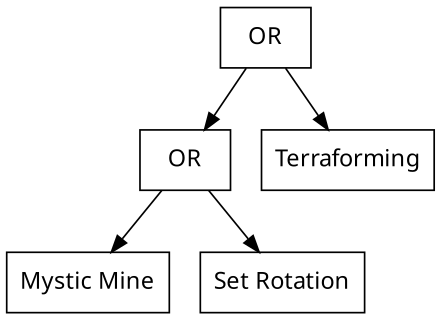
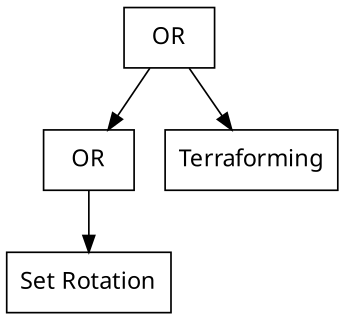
node "Mystic Mine": removed
